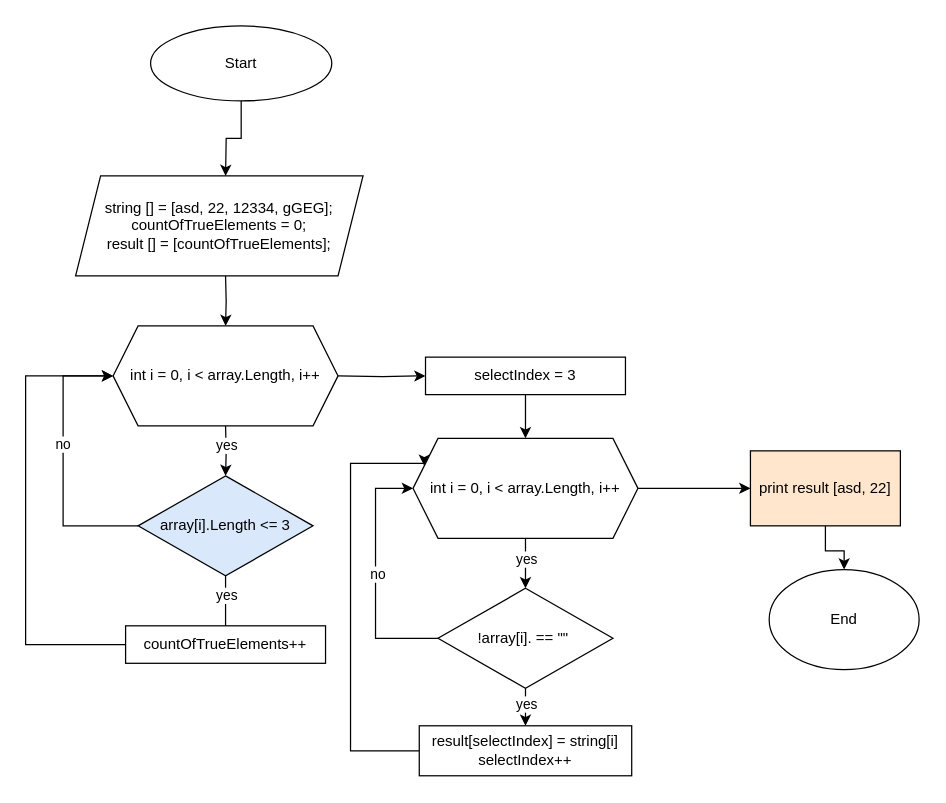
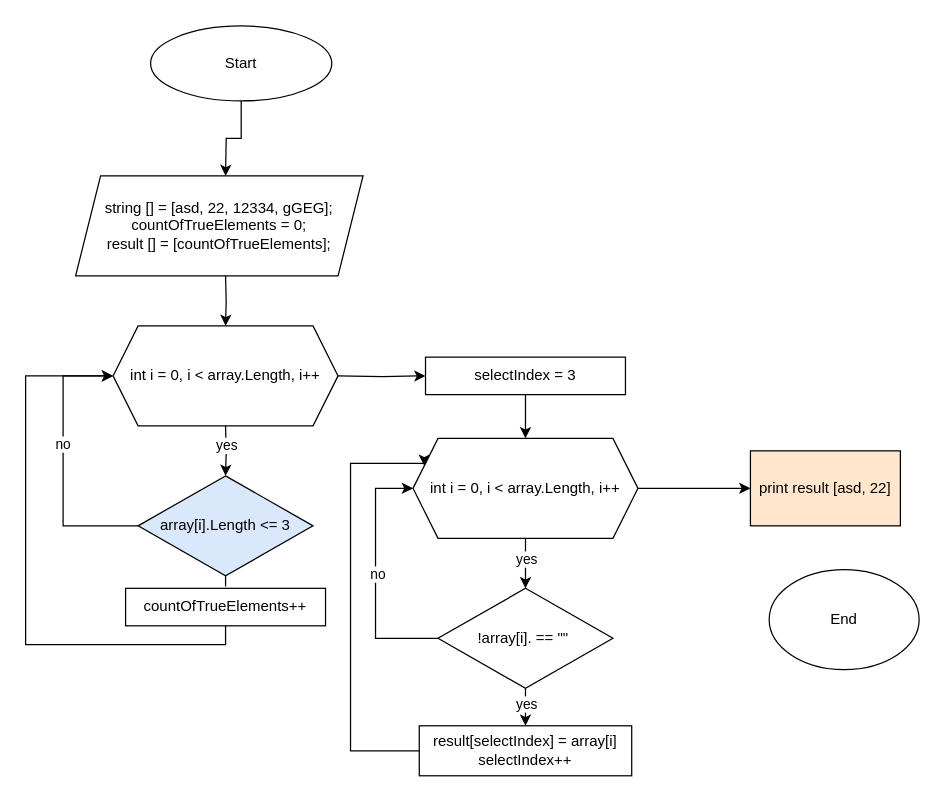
edge "print result [asd, 22]" -> "End": removed
node "countOfTrueElements++": moved (226, 644) -> (226, 607)
node "result[selectIndex] = string[i] selectIndex++": label "result[selectIndex] = string[i] selectIndex++" -> "result[selectIndex] = array[i] selectIndex++"
